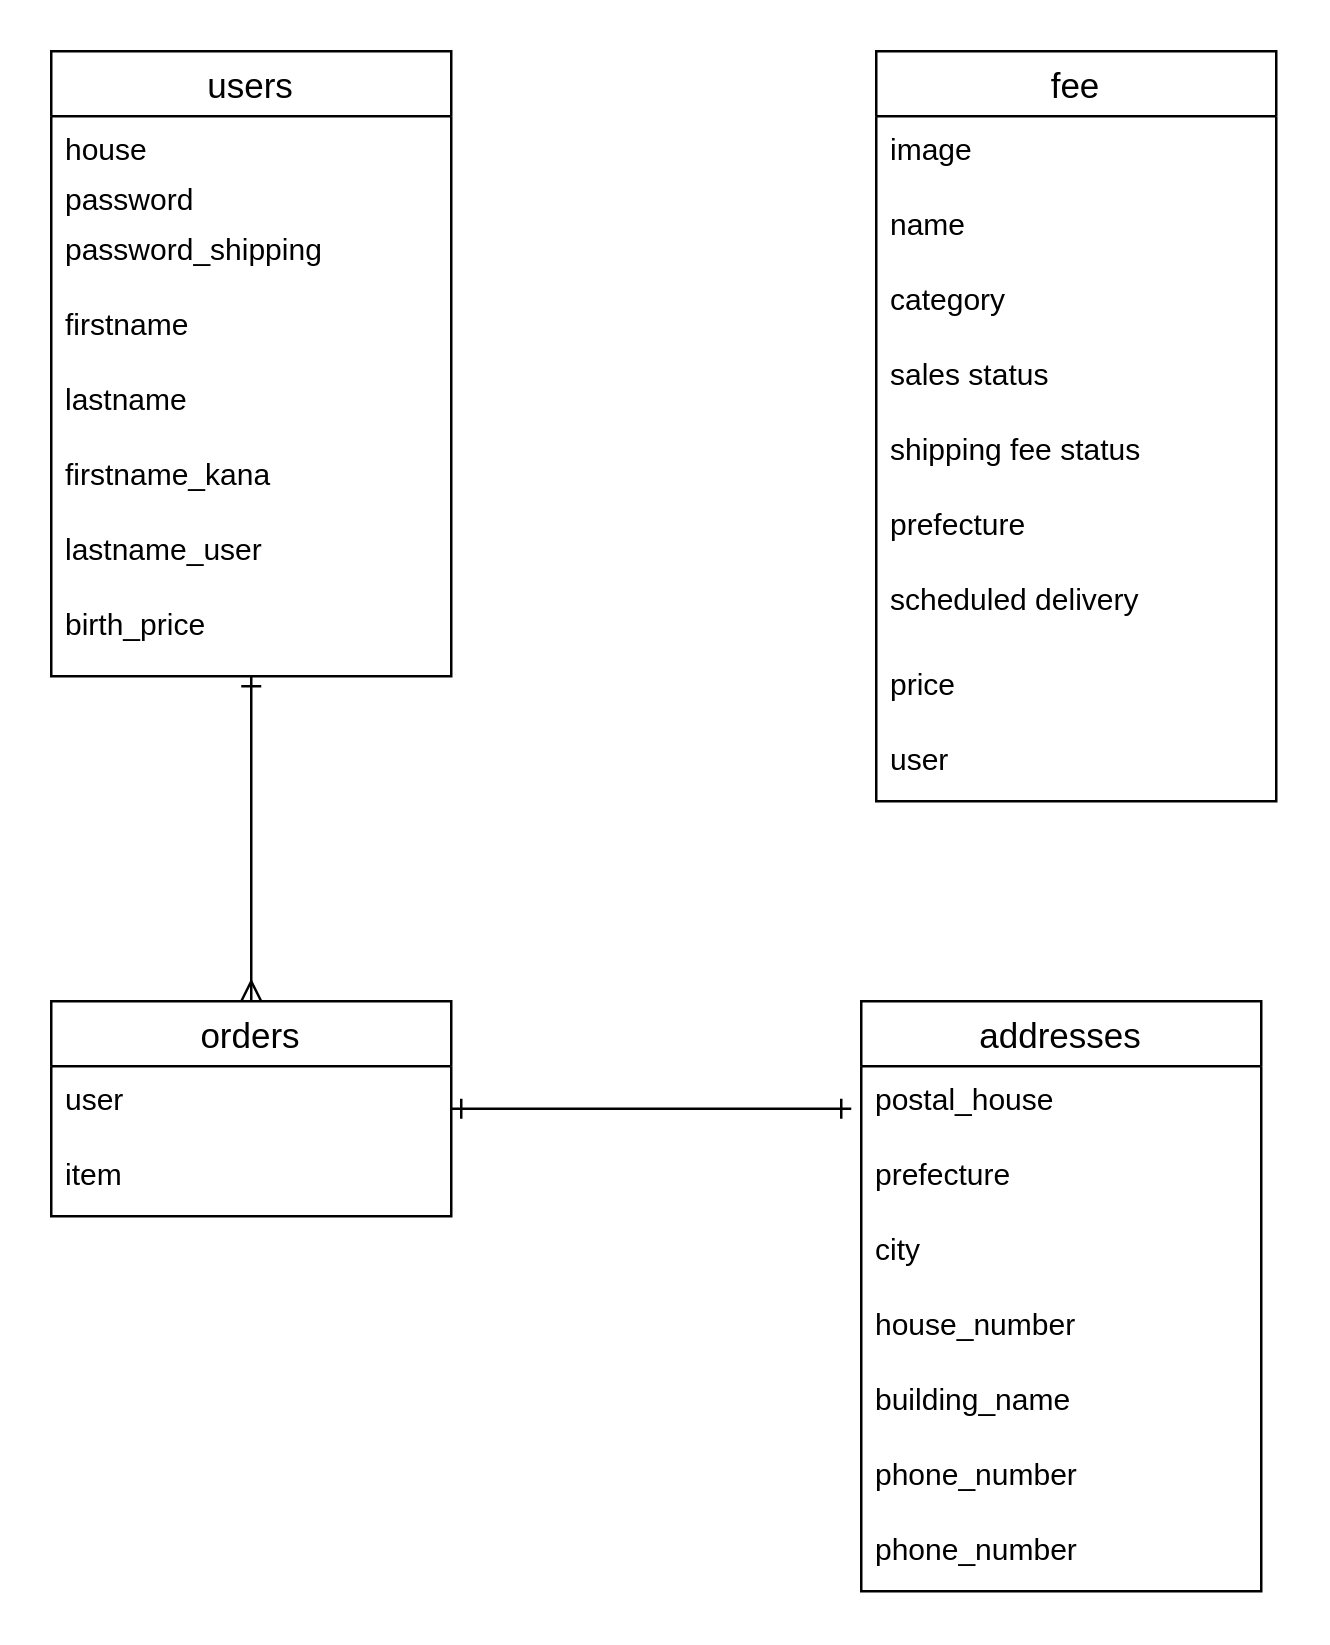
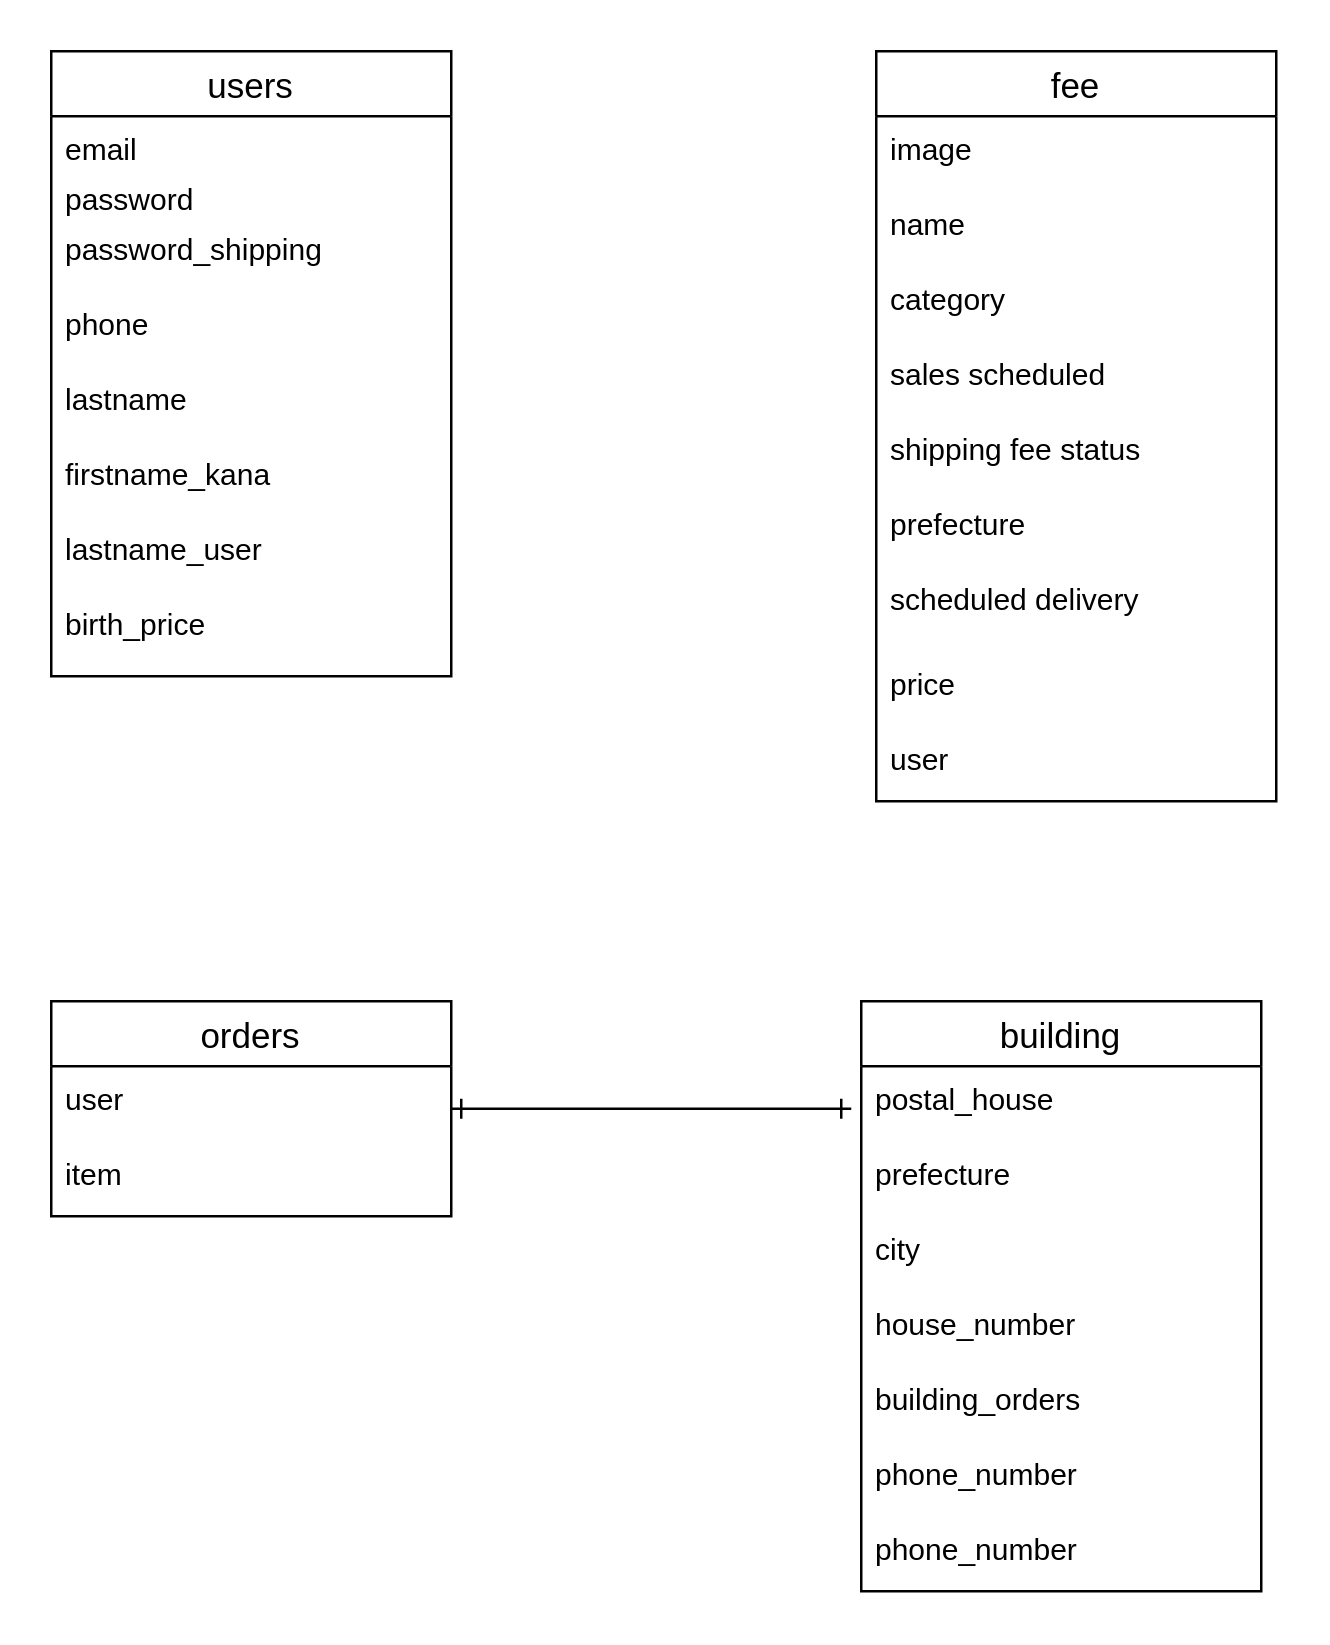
node "house": label "house" -> "email"
node "firstname": label "firstname" -> "phone"
node "sales status": label "sales status" -> "sales scheduled"
edge "birth_price" -- "orders": removed
node "addresses": label "addresses" -> "building"
node "building_name": label "building_name" -> "building_orders"
